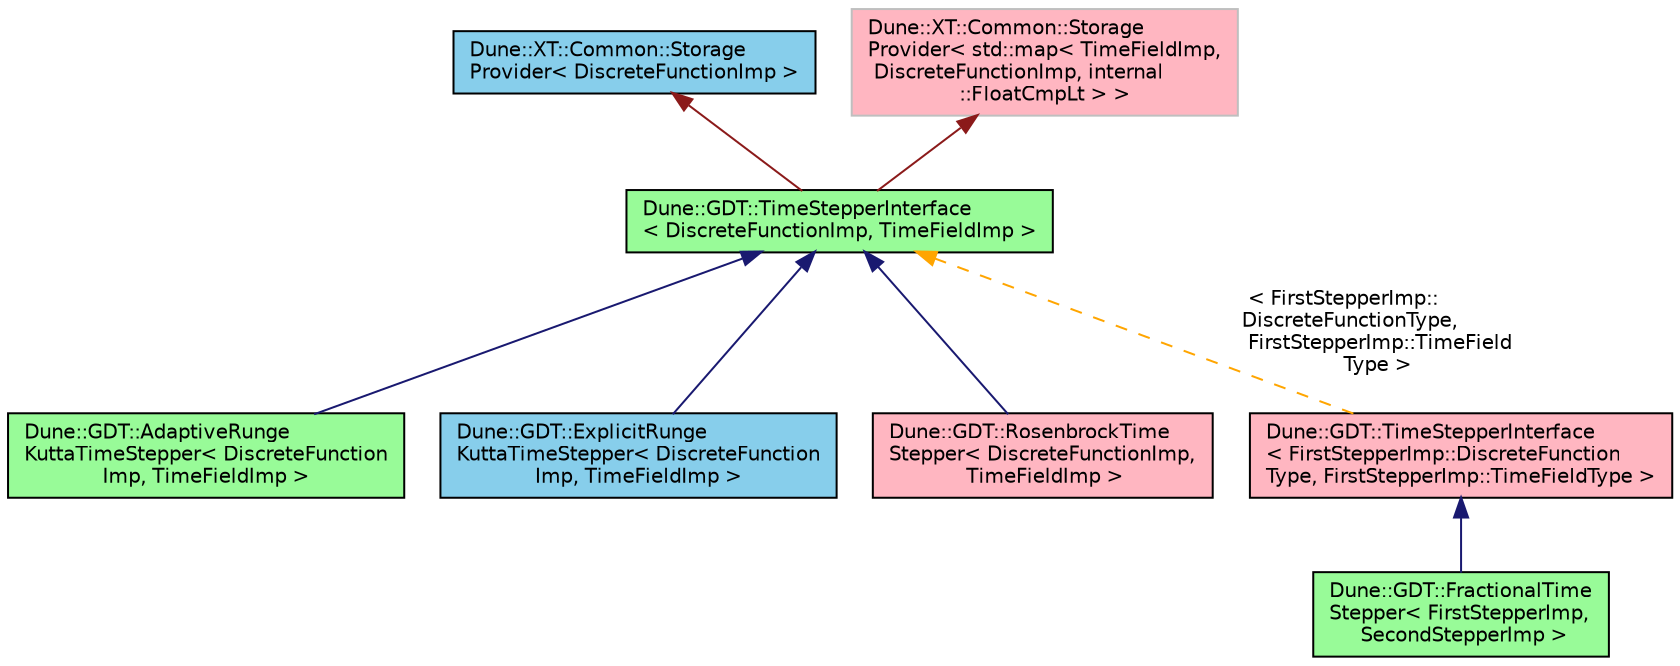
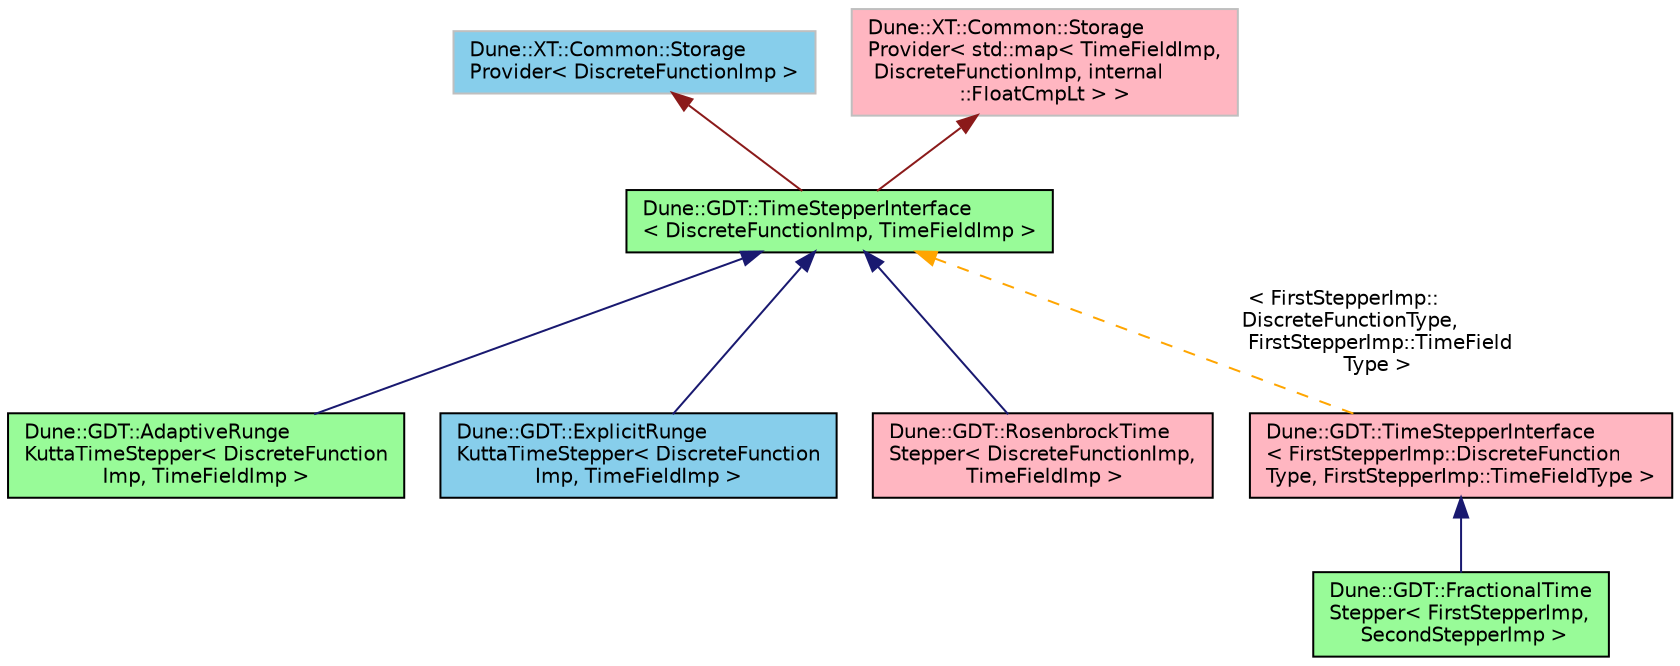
node "Dune::XT::Common::Storage Provider< DiscreteFunctionImp >": color black -> grey75
